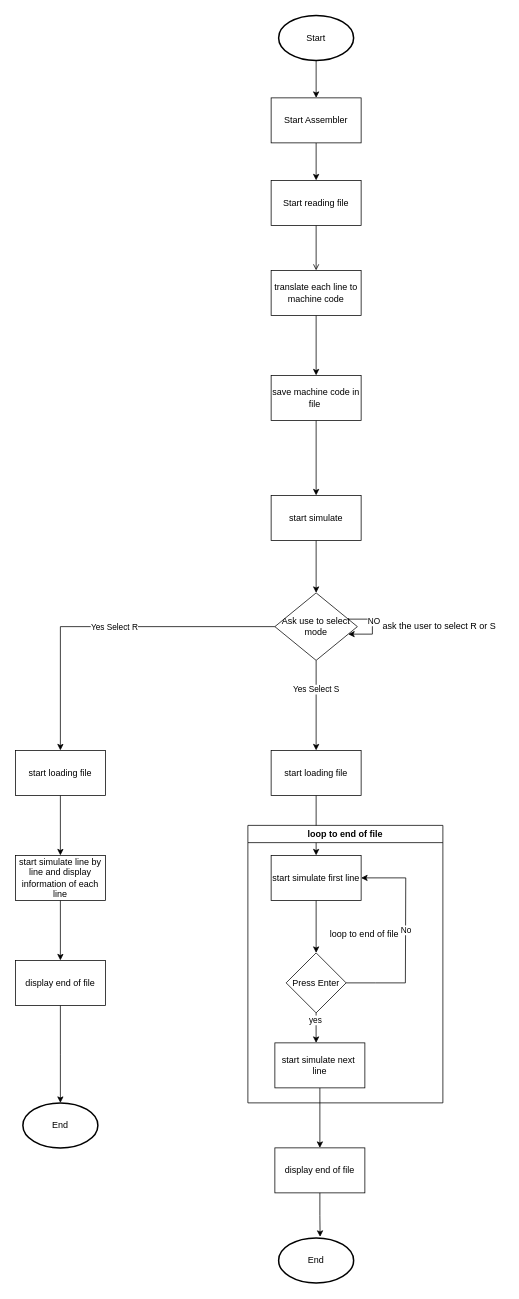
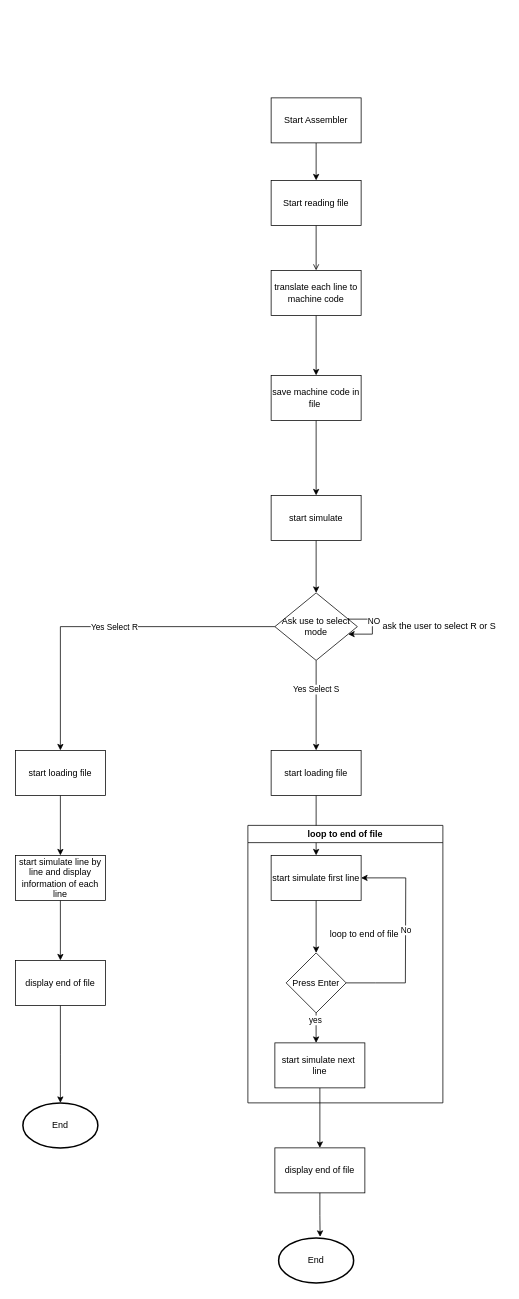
node "Start": removed
edge "Start" -> "Start Assembler": removed
